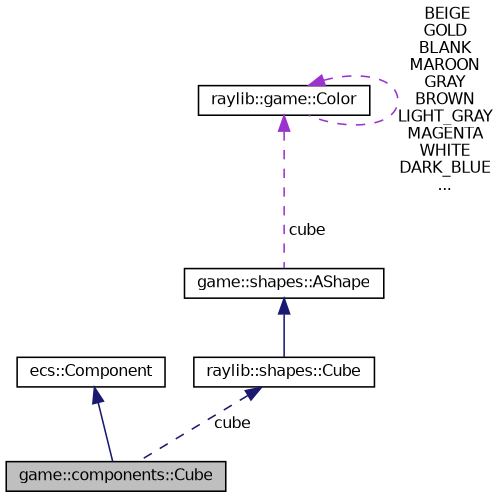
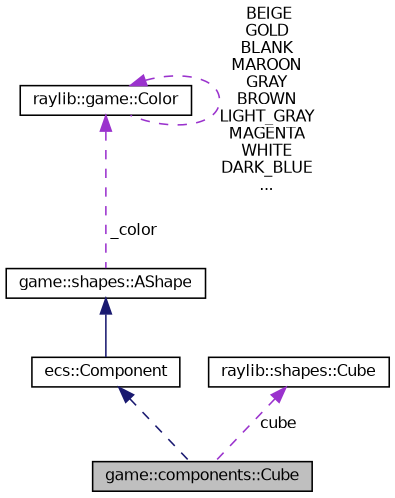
edge "game::shapes::AShape" -> "raylib::game::Color": label " cube" -> " _color"
edge "raylib::shapes::Cube" -> "game::shapes::AShape": now "ecs::Component" -> "game::shapes::AShape"
edge "game::components::Cube" -> "raylib::shapes::Cube": color midnightblue -> darkorchid3
edge "game::components::Cube" -> "ecs::Component": style solid -> dashed
